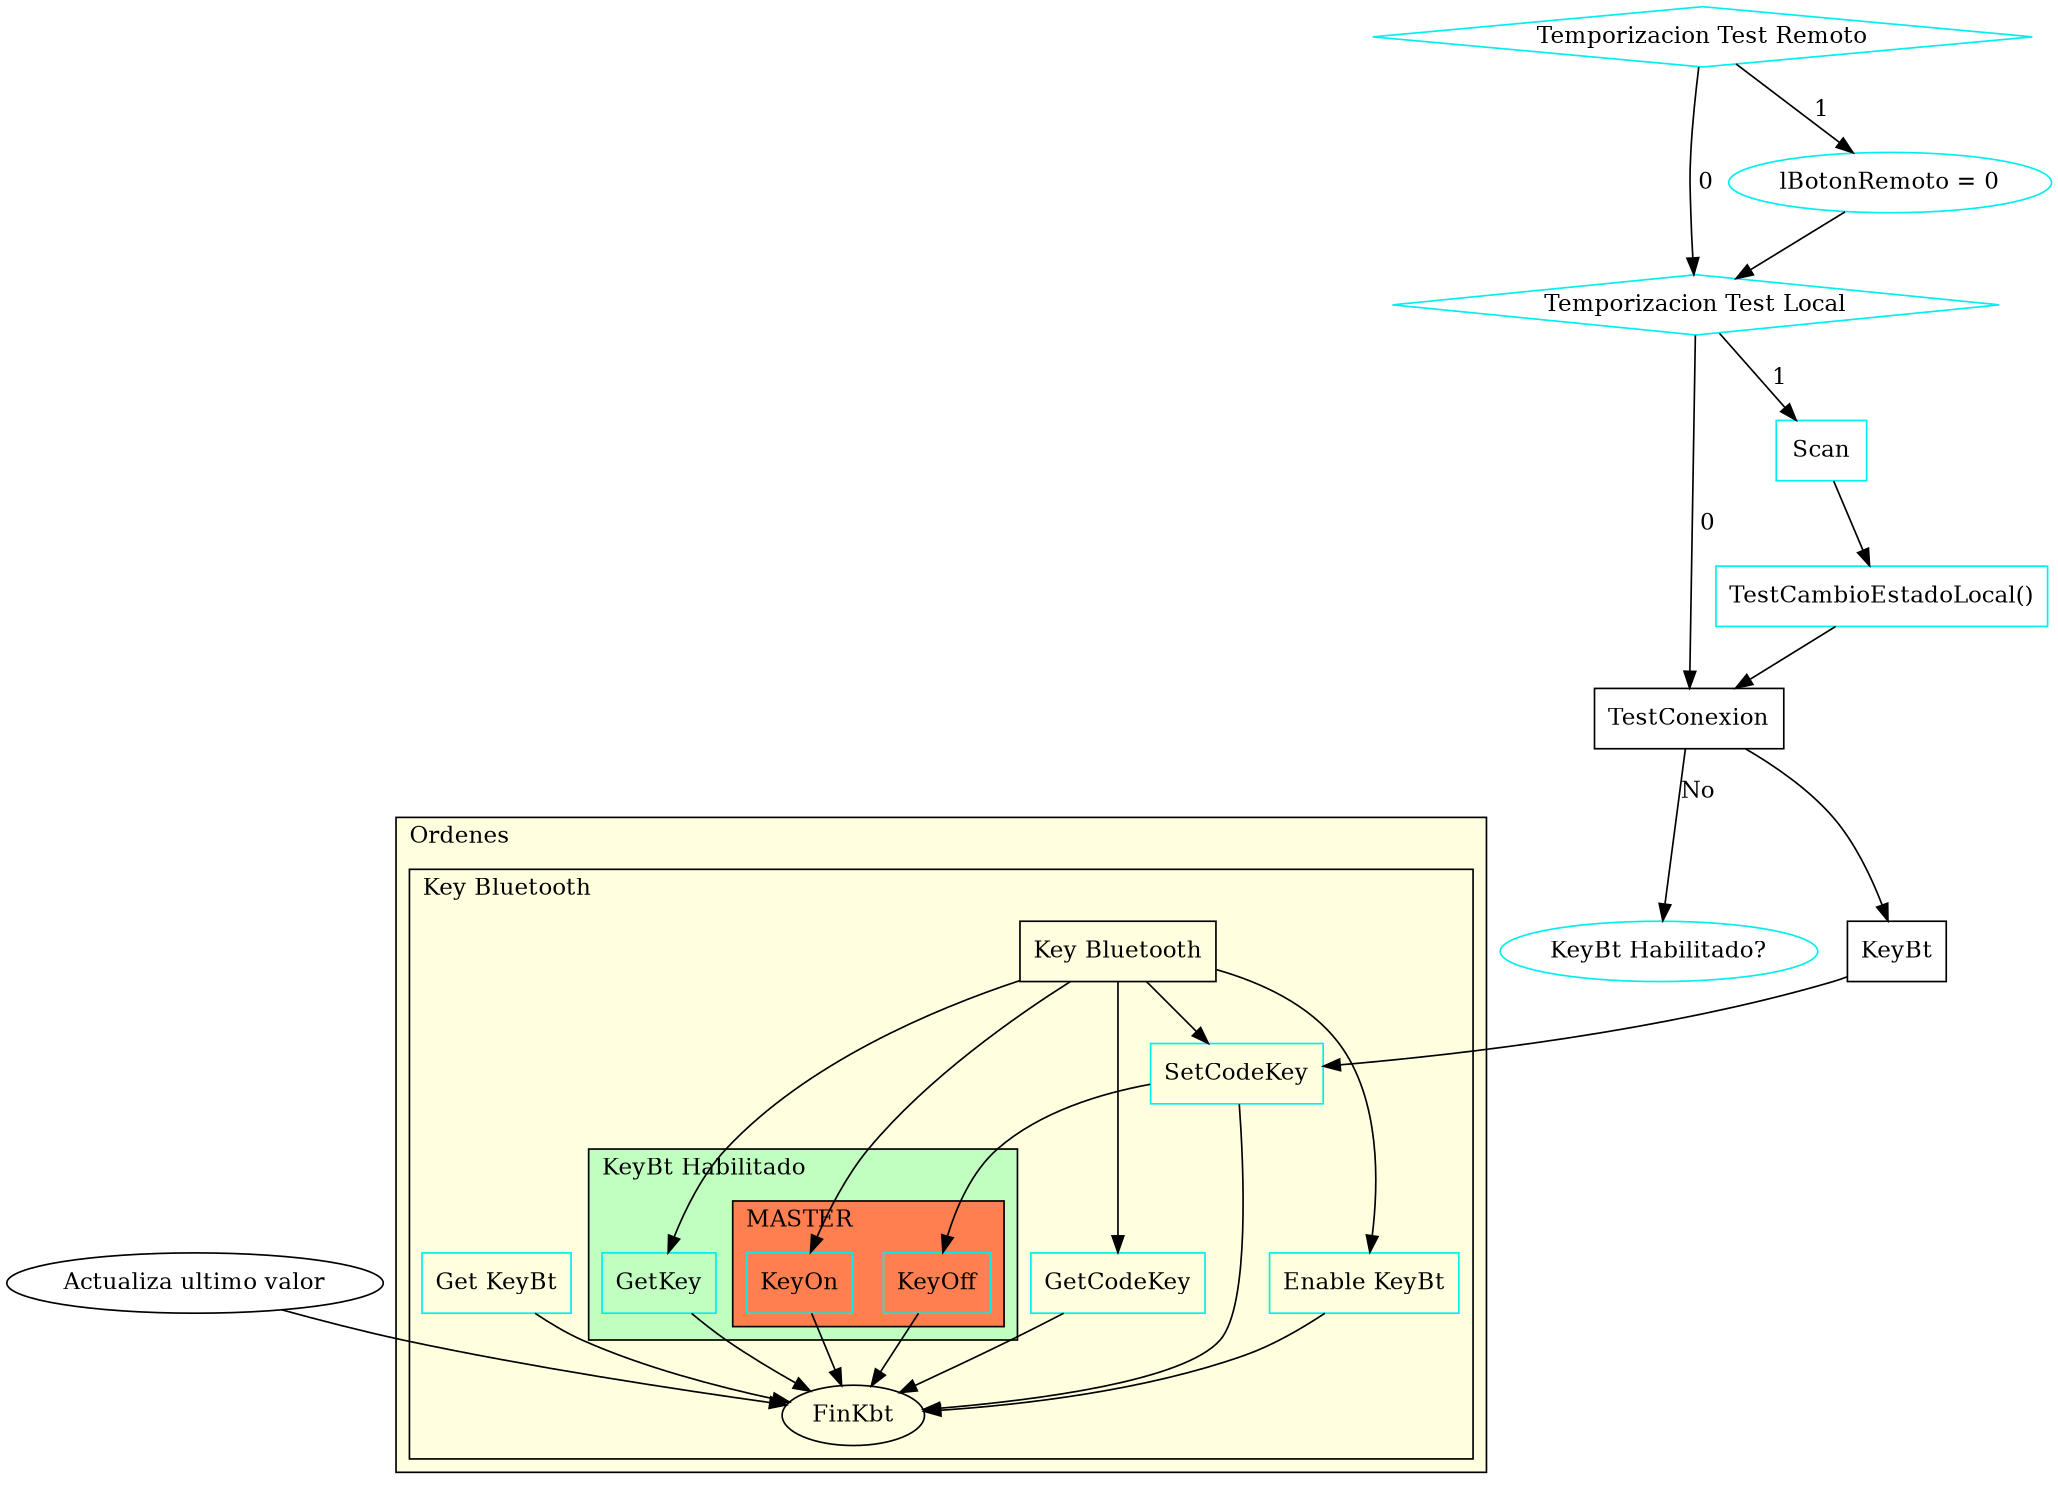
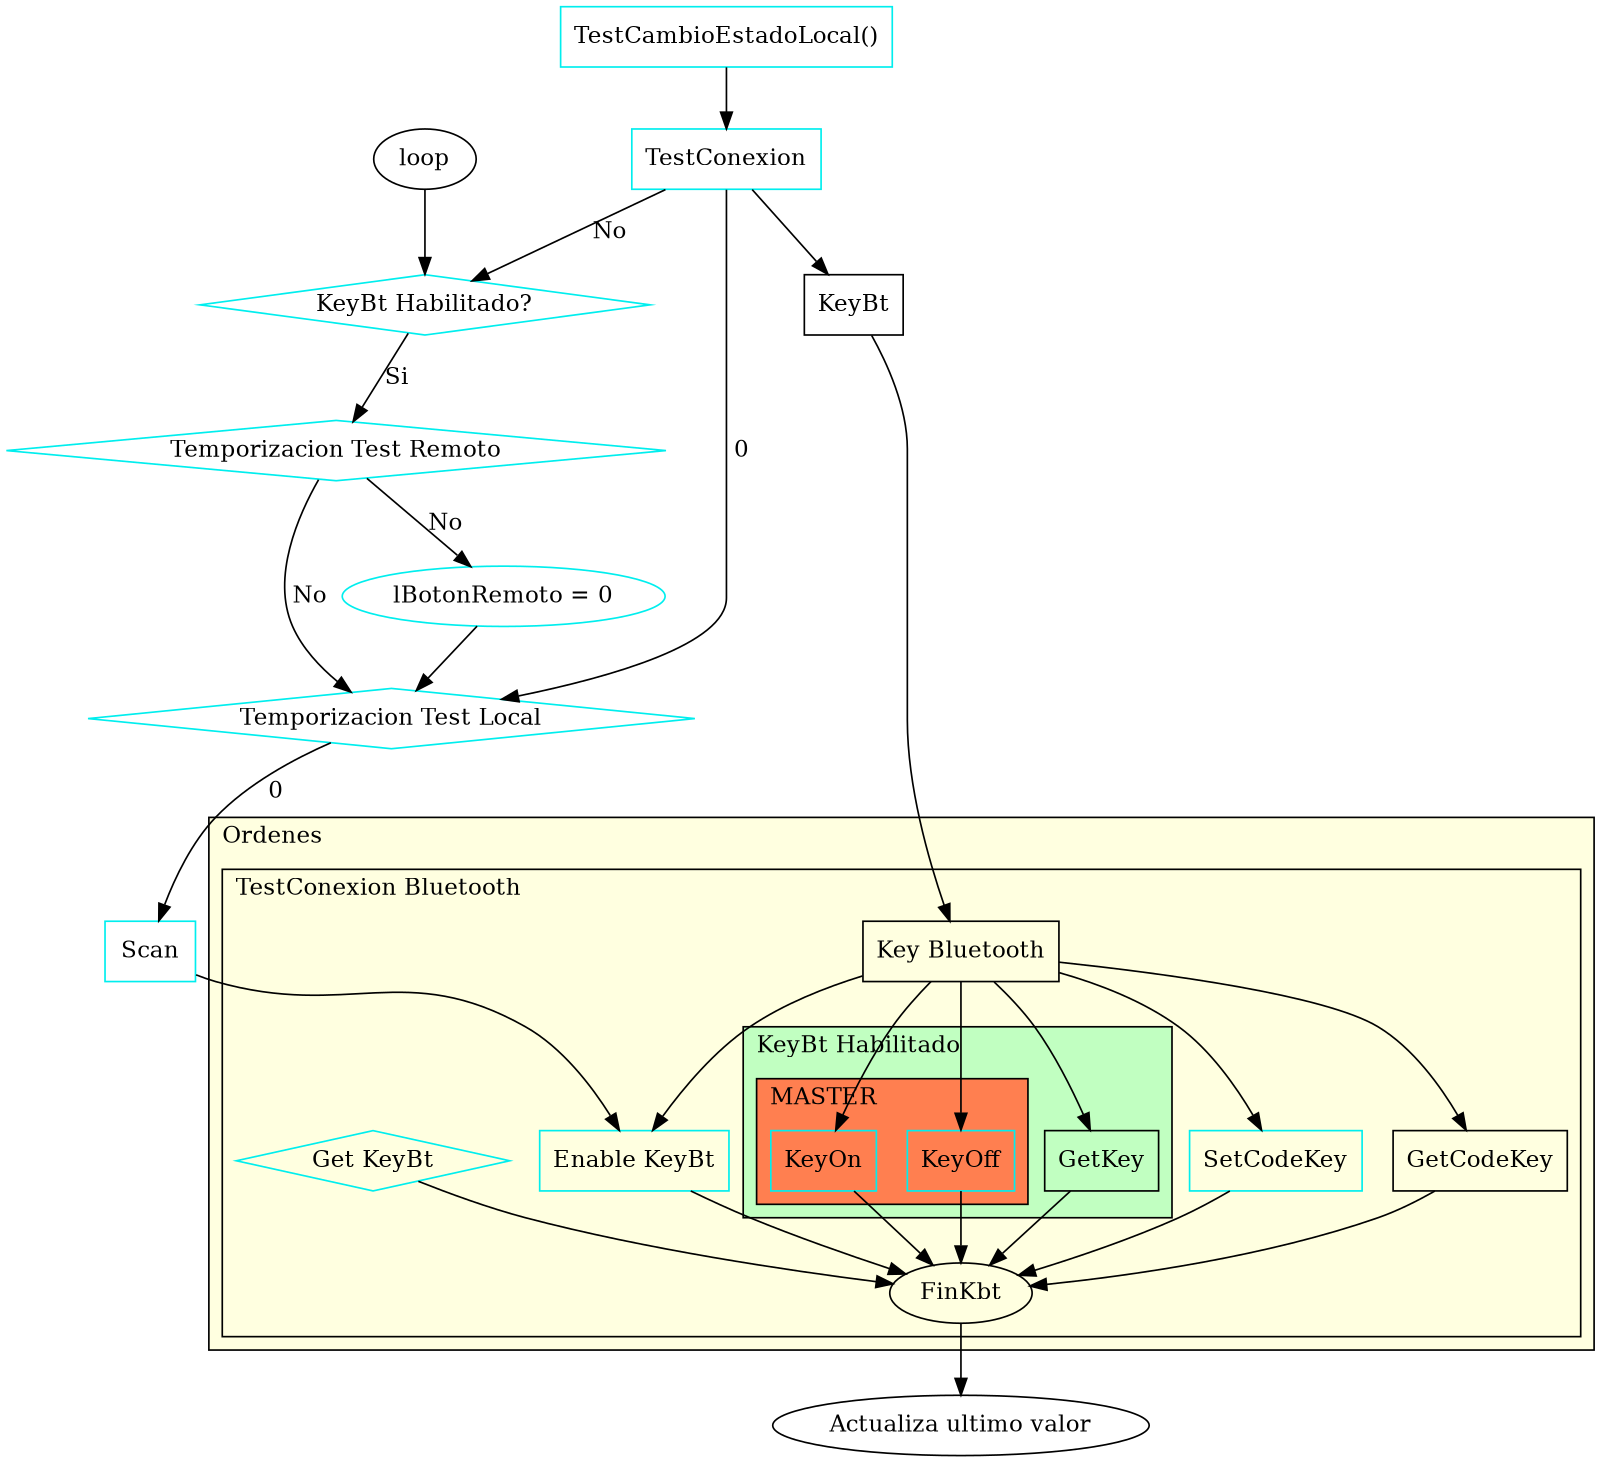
edge "Temporizacion Test Remoto" -> "lBotonRemoto = 0": label " 1" -> "No"
node "loop": added
edge "Temporizacion Test Remoto" -> "Temporizacion Test Local": label " 0" -> "No"
edge "KeyBt Habilitado?" -> "Temporizacion Test Remoto": added, label "Si"
edge "Temporizacion Test Local" -> "Scan": label " 1" -> " 0"
edge "Temporizacion Test Local" -> "TestConexion": reversed
edge "Scan" -> "TestCambioEstadoLocal()": now "Scan" -> "Enable KeyBt"
node "TestConexion": color black -> cyan2
cluster "Key Bluetooth": label "Key Bluetooth" -> "TestConexion Bluetooth"
node "KeyBt Habilitado?": shape ellipse -> diamond
edge "KeyBt" -> "SetCodeKey": now "KeyBt" -> "Key Bluetooth"
edge "SetCodeKey" -> "KeyOff": now "Key Bluetooth" -> "KeyOff"
node "Get KeyBt": shape box -> diamond
node "GetKey": color cyan2 -> black
node "GetCodeKey": color cyan2 -> black
edge "Actualiza ultimo valor" -> "FinKbt": reversed
